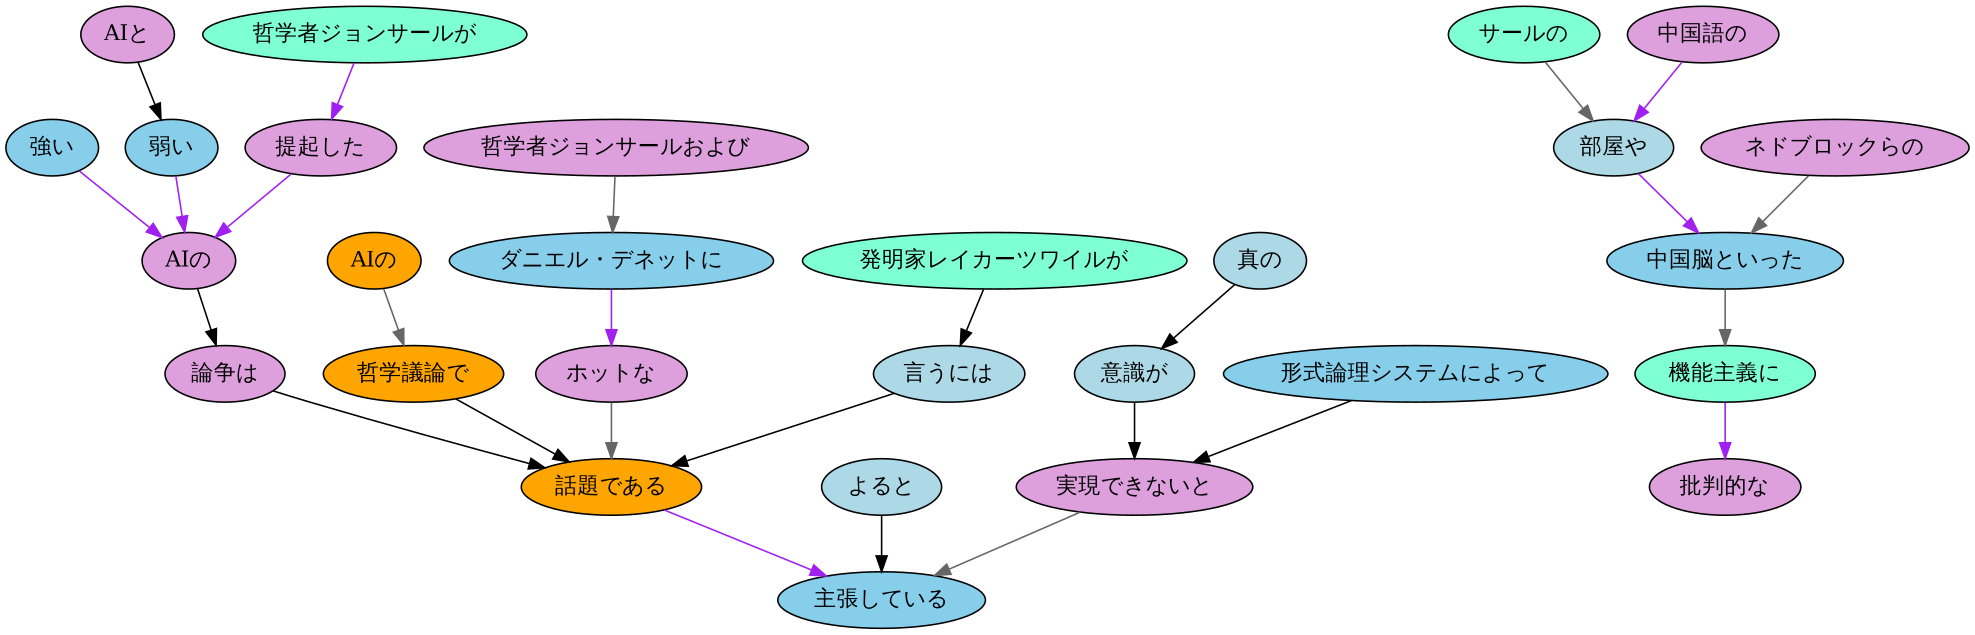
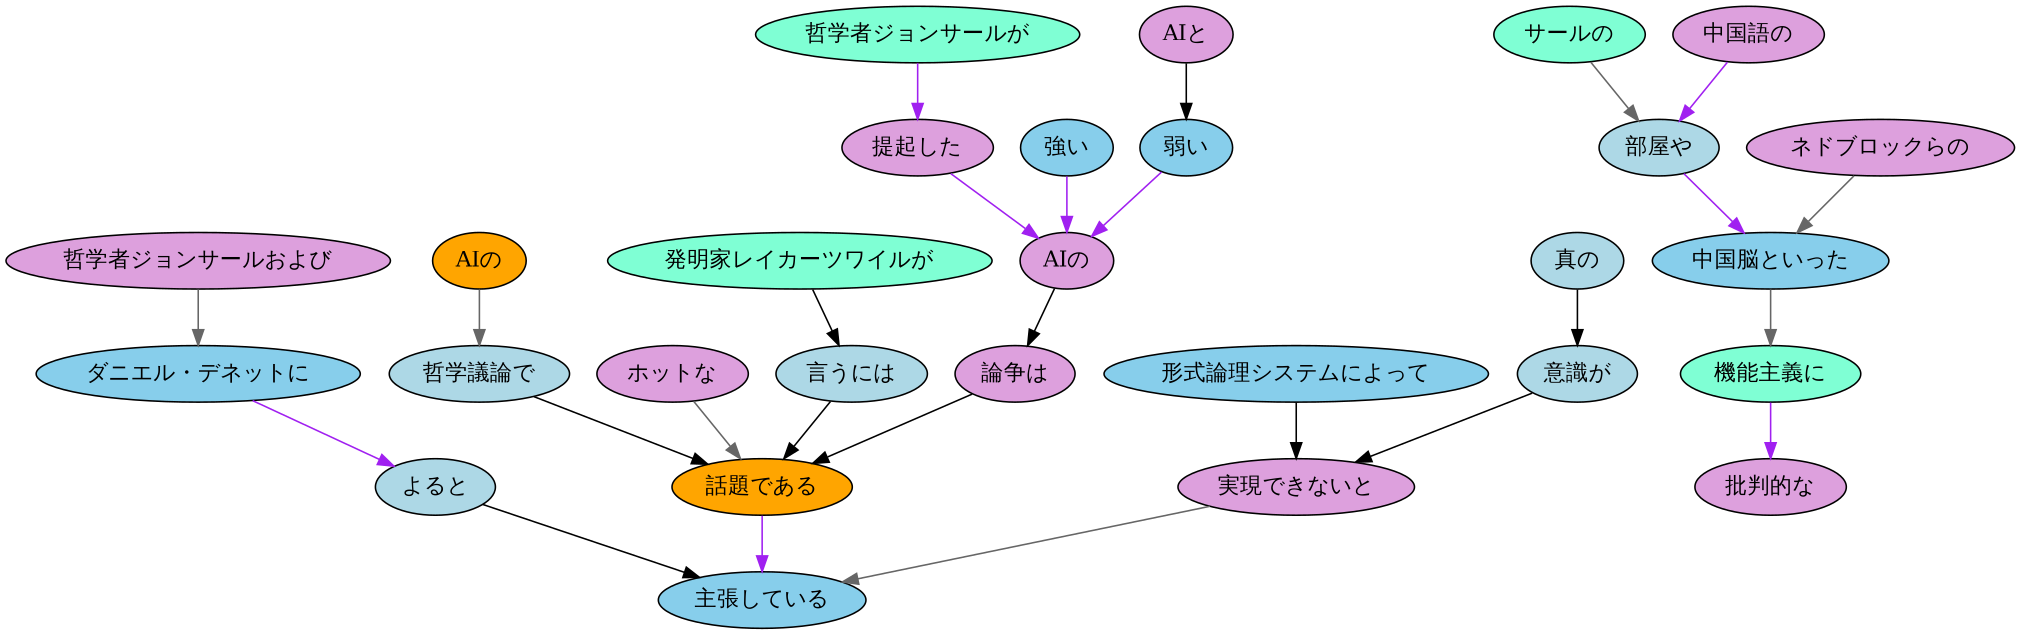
edge "ダニエル・デネットに" -> "ホットな": now "ダニエル・デネットに" -> "よると"
node "哲学議論で": fillcolor orange -> lightblue
